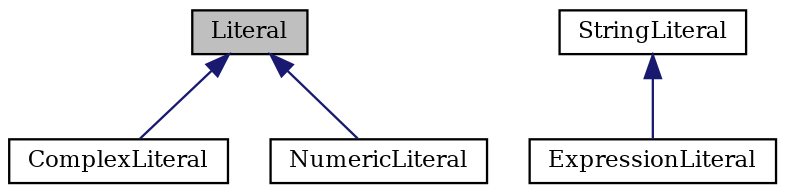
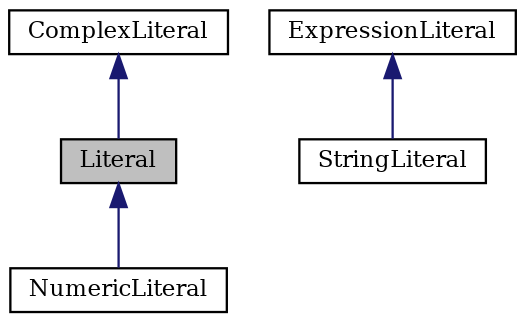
edge "ComplexLiteral" -> "Literal": reversed
edge "ExpressionLiteral" -> "StringLiteral": reversed
